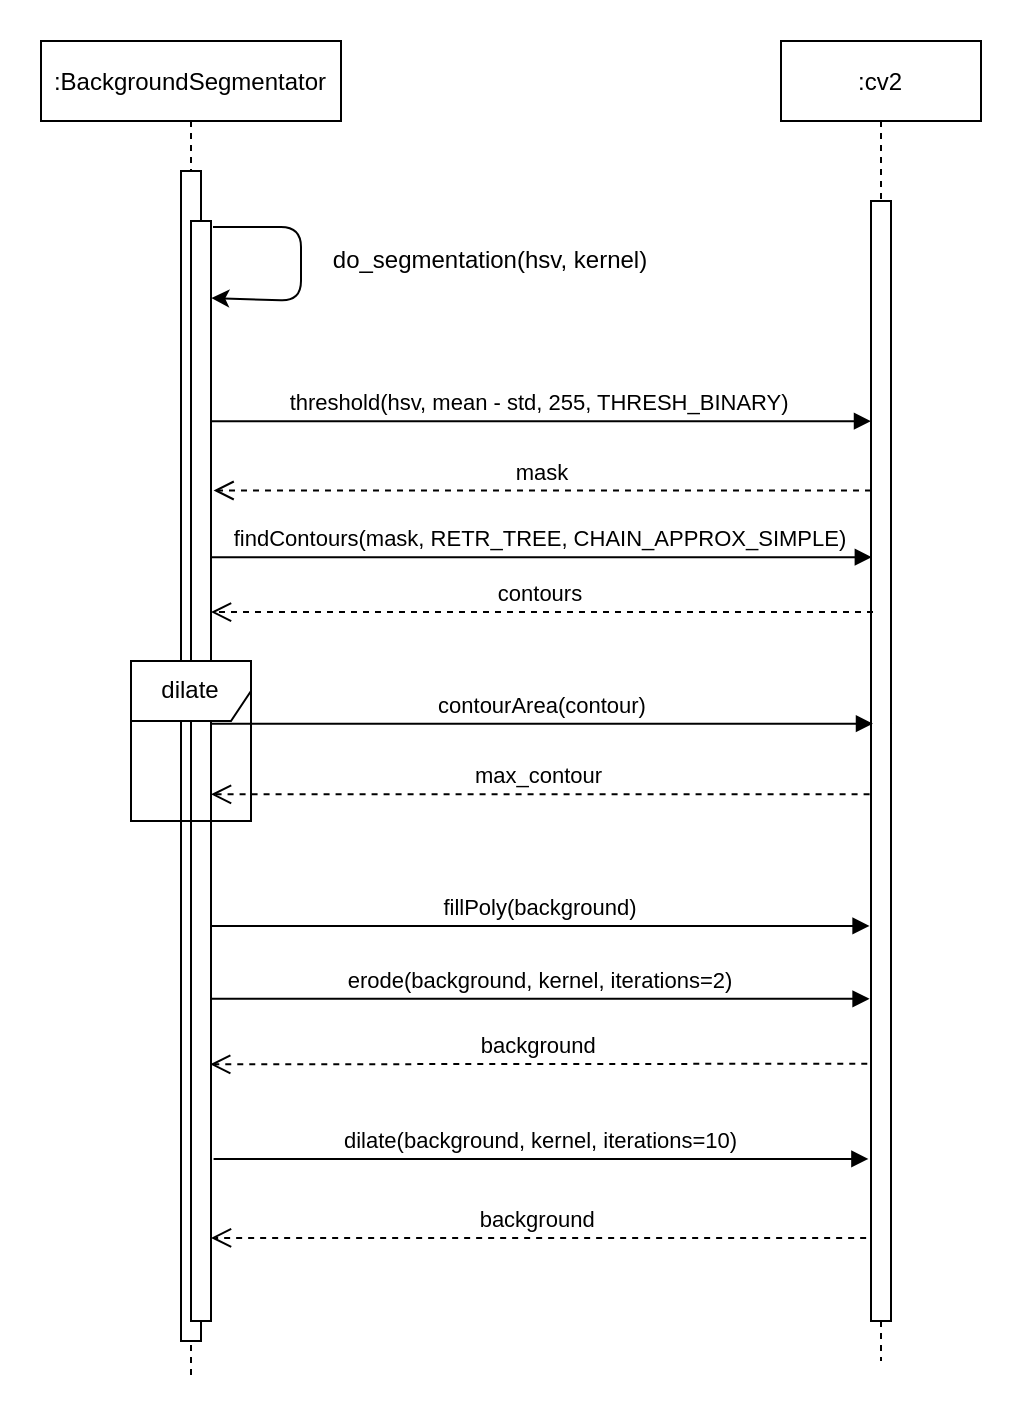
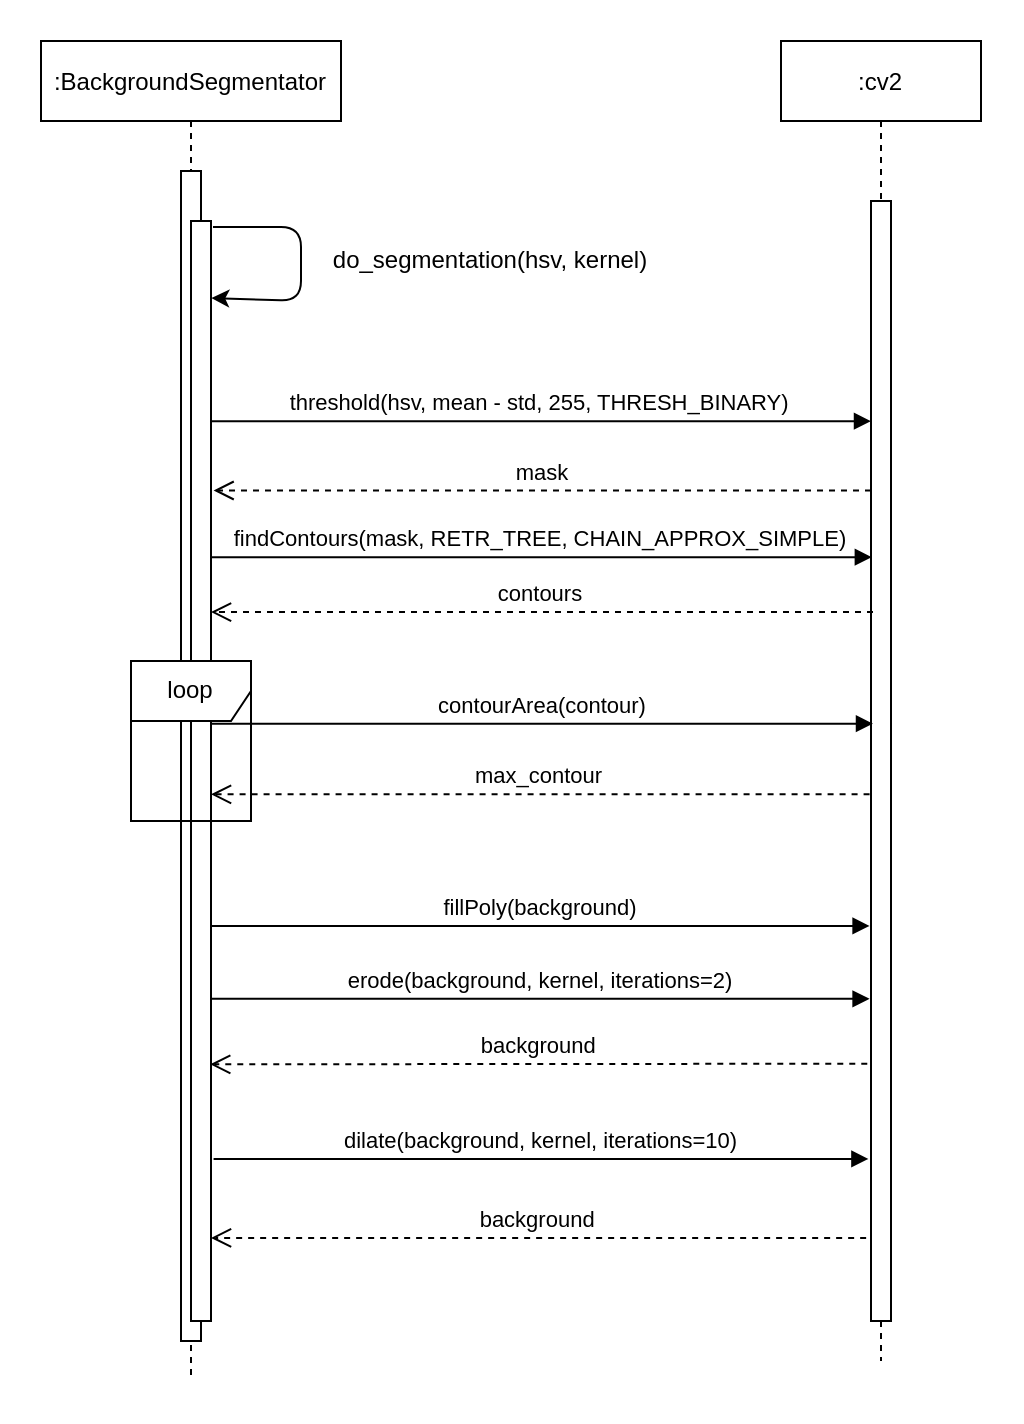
node "dilate": label "dilate" -> "loop"
